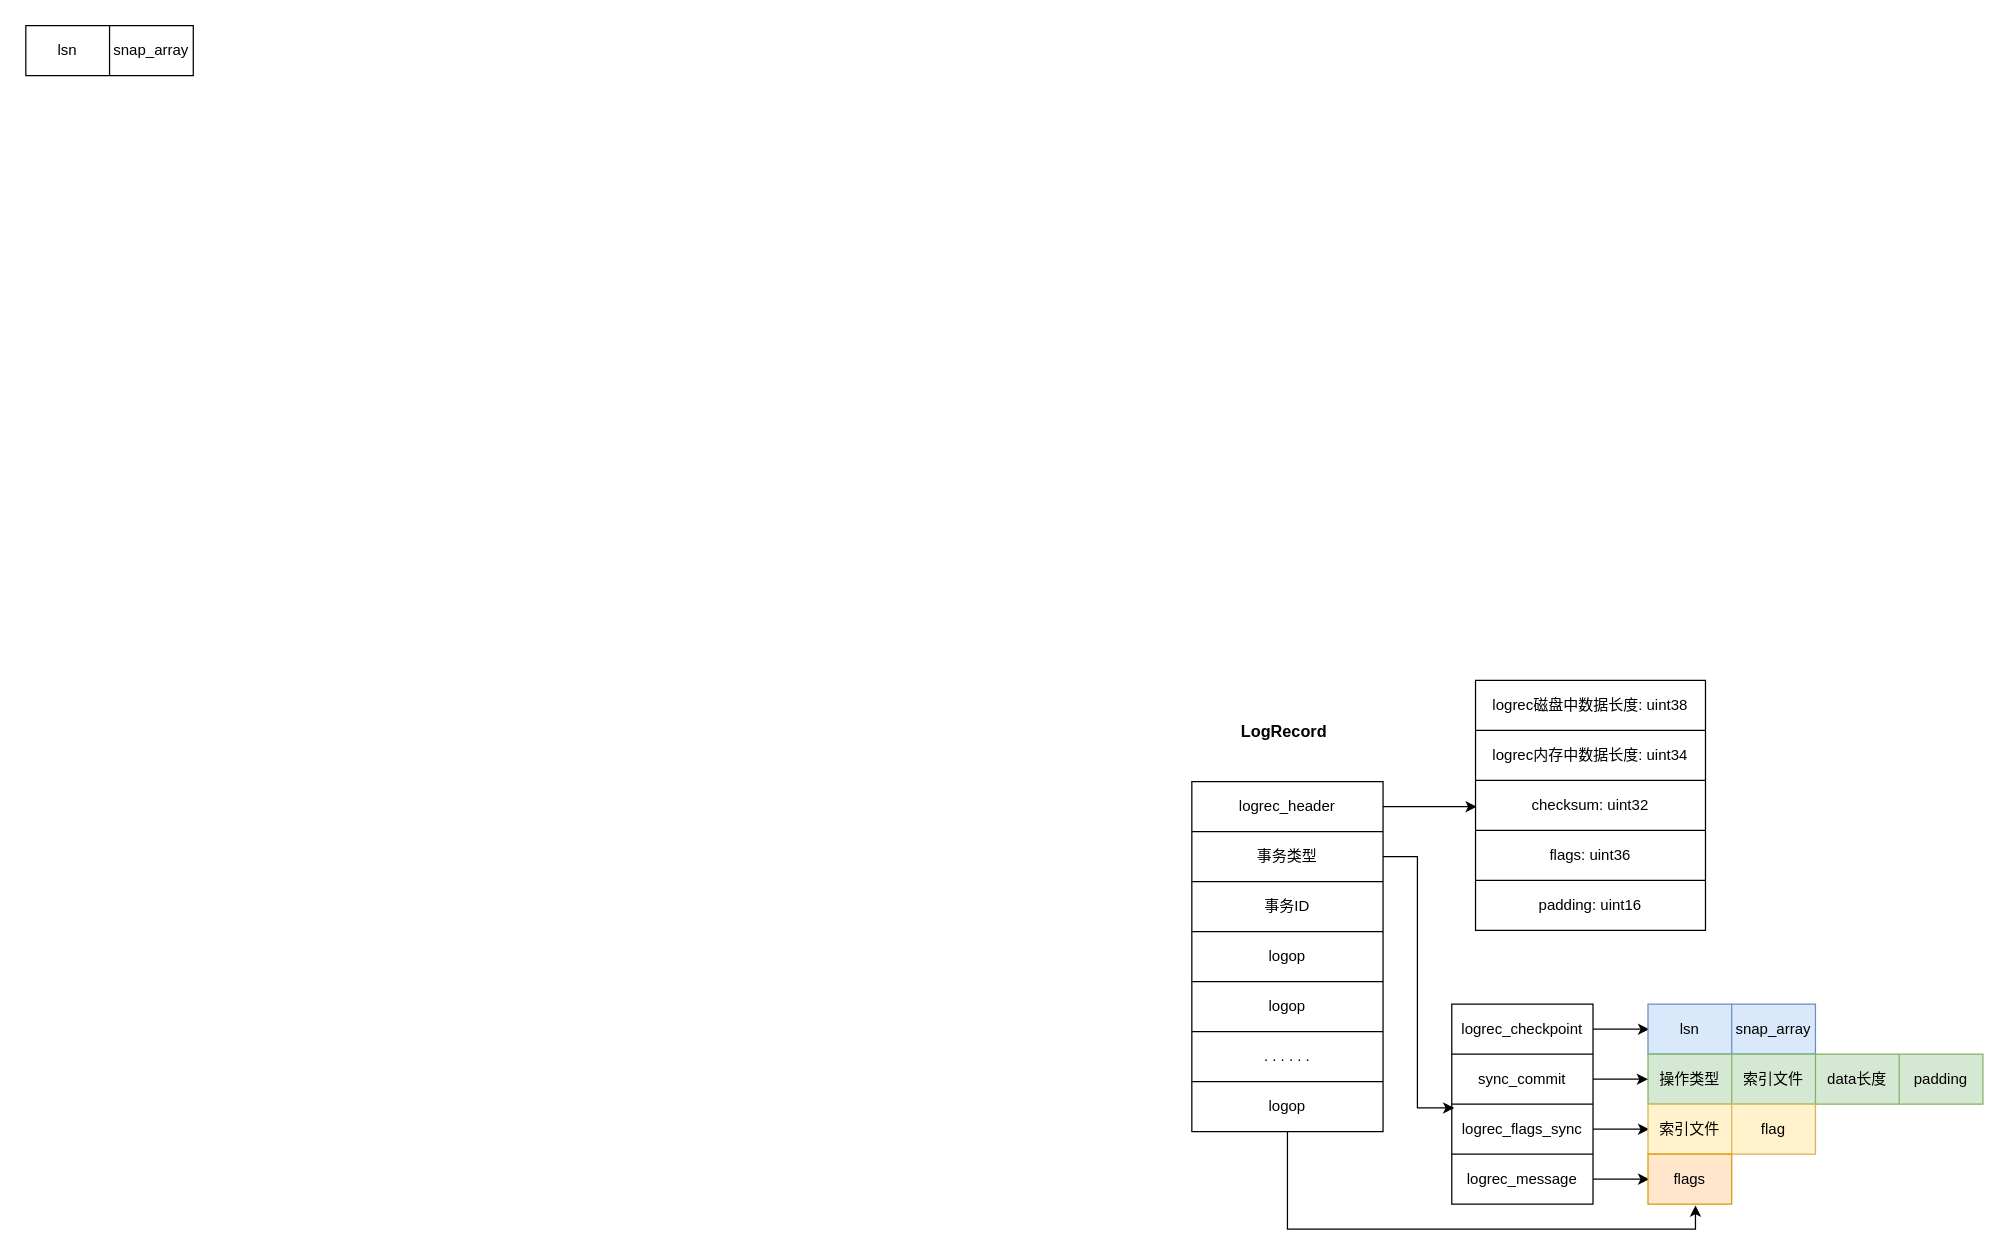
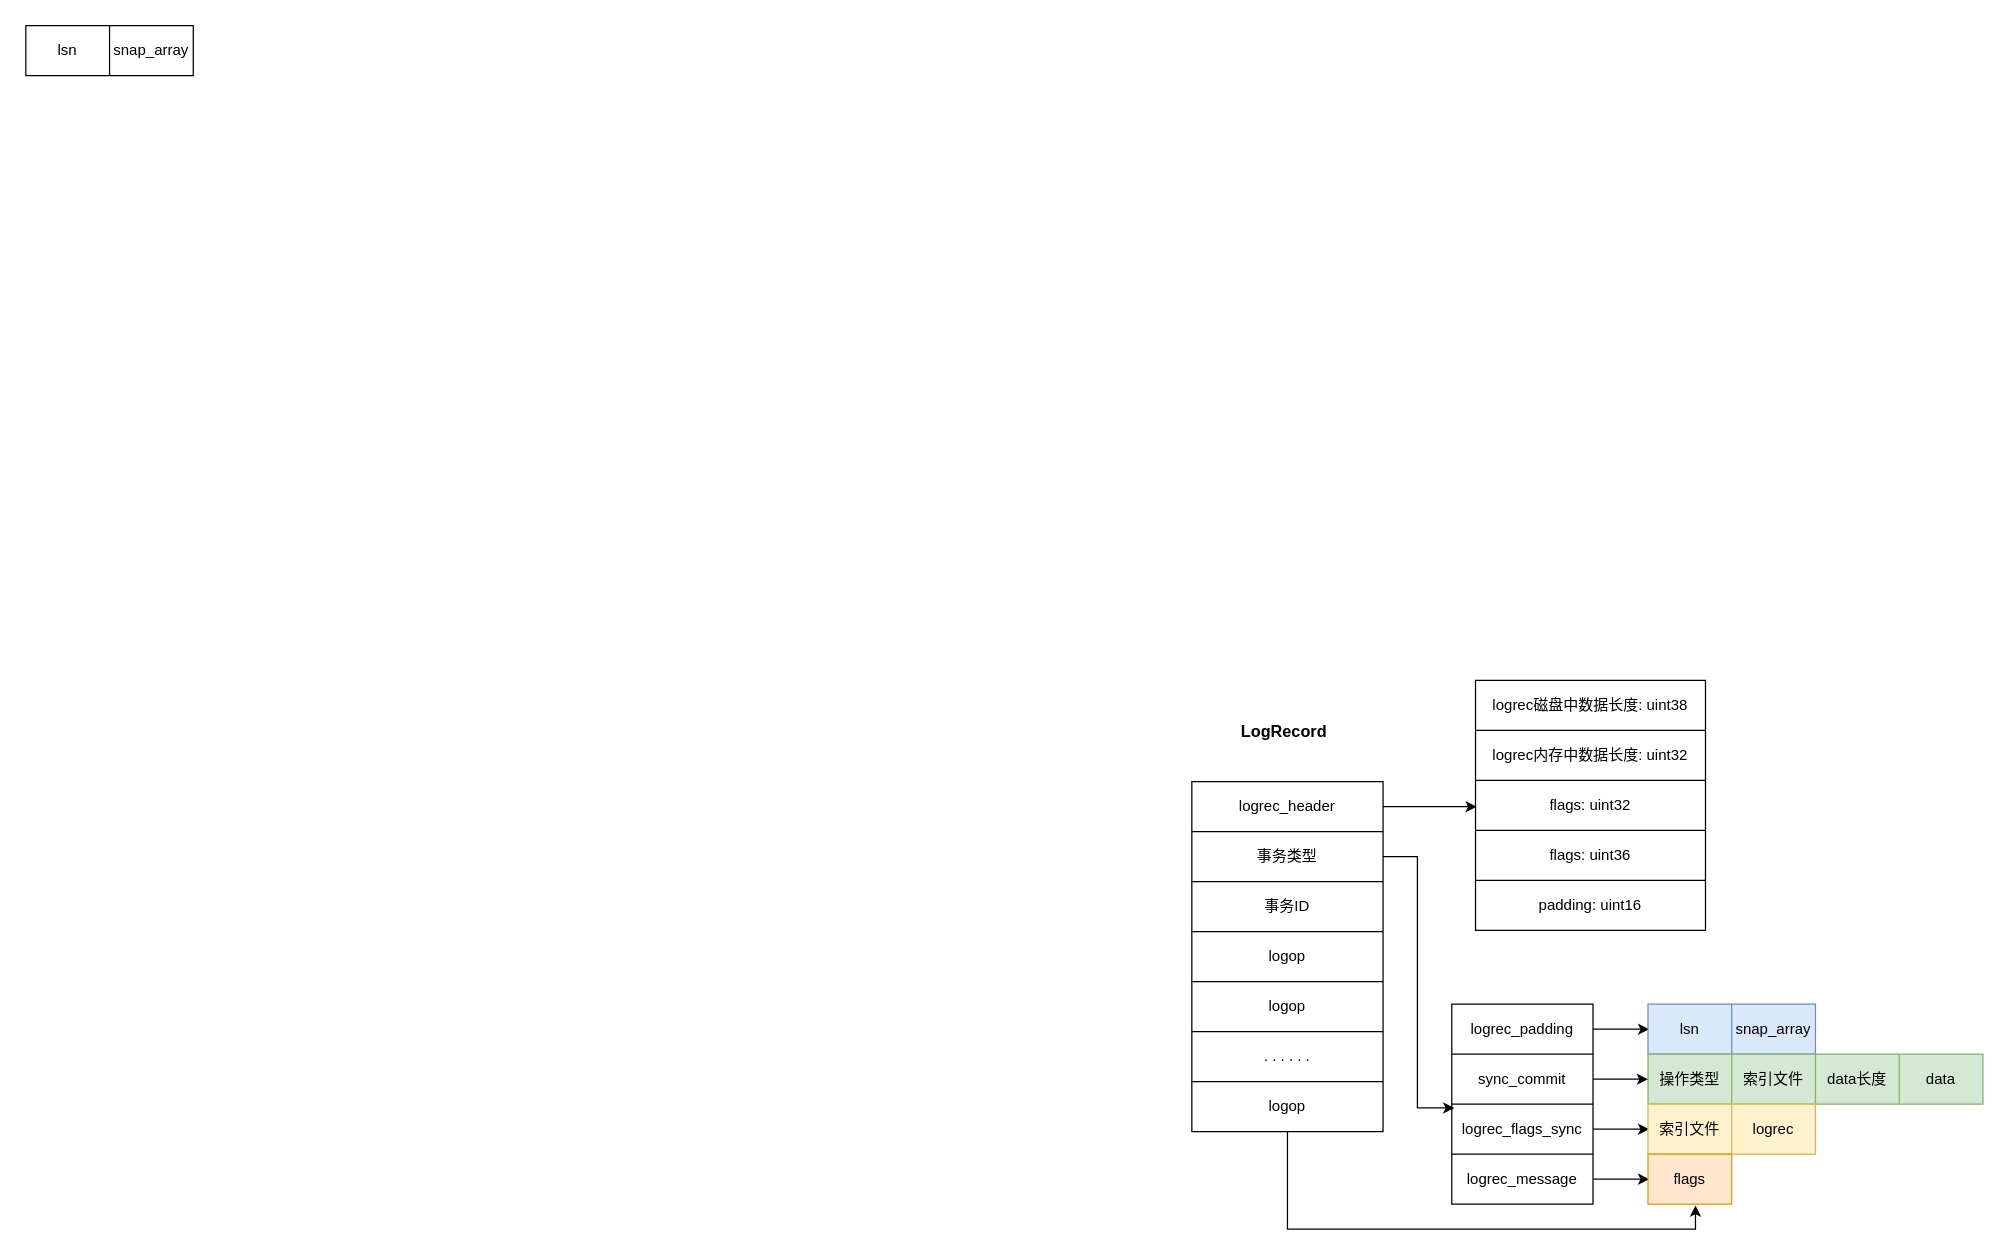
node "logrec内存中数据长度: uint34": label "logrec内存中数据长度: uint34" -> "logrec内存中数据长度: uint32"
node "checksum: uint32": label "checksum: uint32" -> "flags: uint32"
node "logrec_checkpoint": label "logrec_checkpoint" -> "logrec_padding"
node "padding": label "padding" -> "data"
node "flag": label "flag" -> "logrec"
